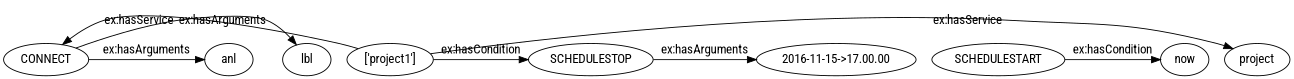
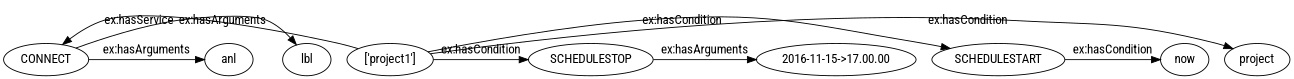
edge "['project1']" -> "SCHEDULESTART": added, label "ex:hasCondition"
edge "['project1']" -> "project": label "ex:hasService" -> "ex:hasCondition"
